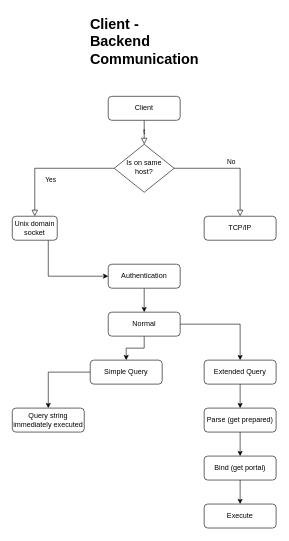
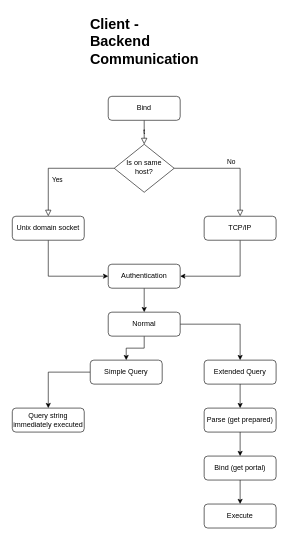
node "Client": label "Client" -> "Bind"
node "Unix domain socket": size 45x24 -> 72x24
edge "TCP/IP" -> "Authentication": added
